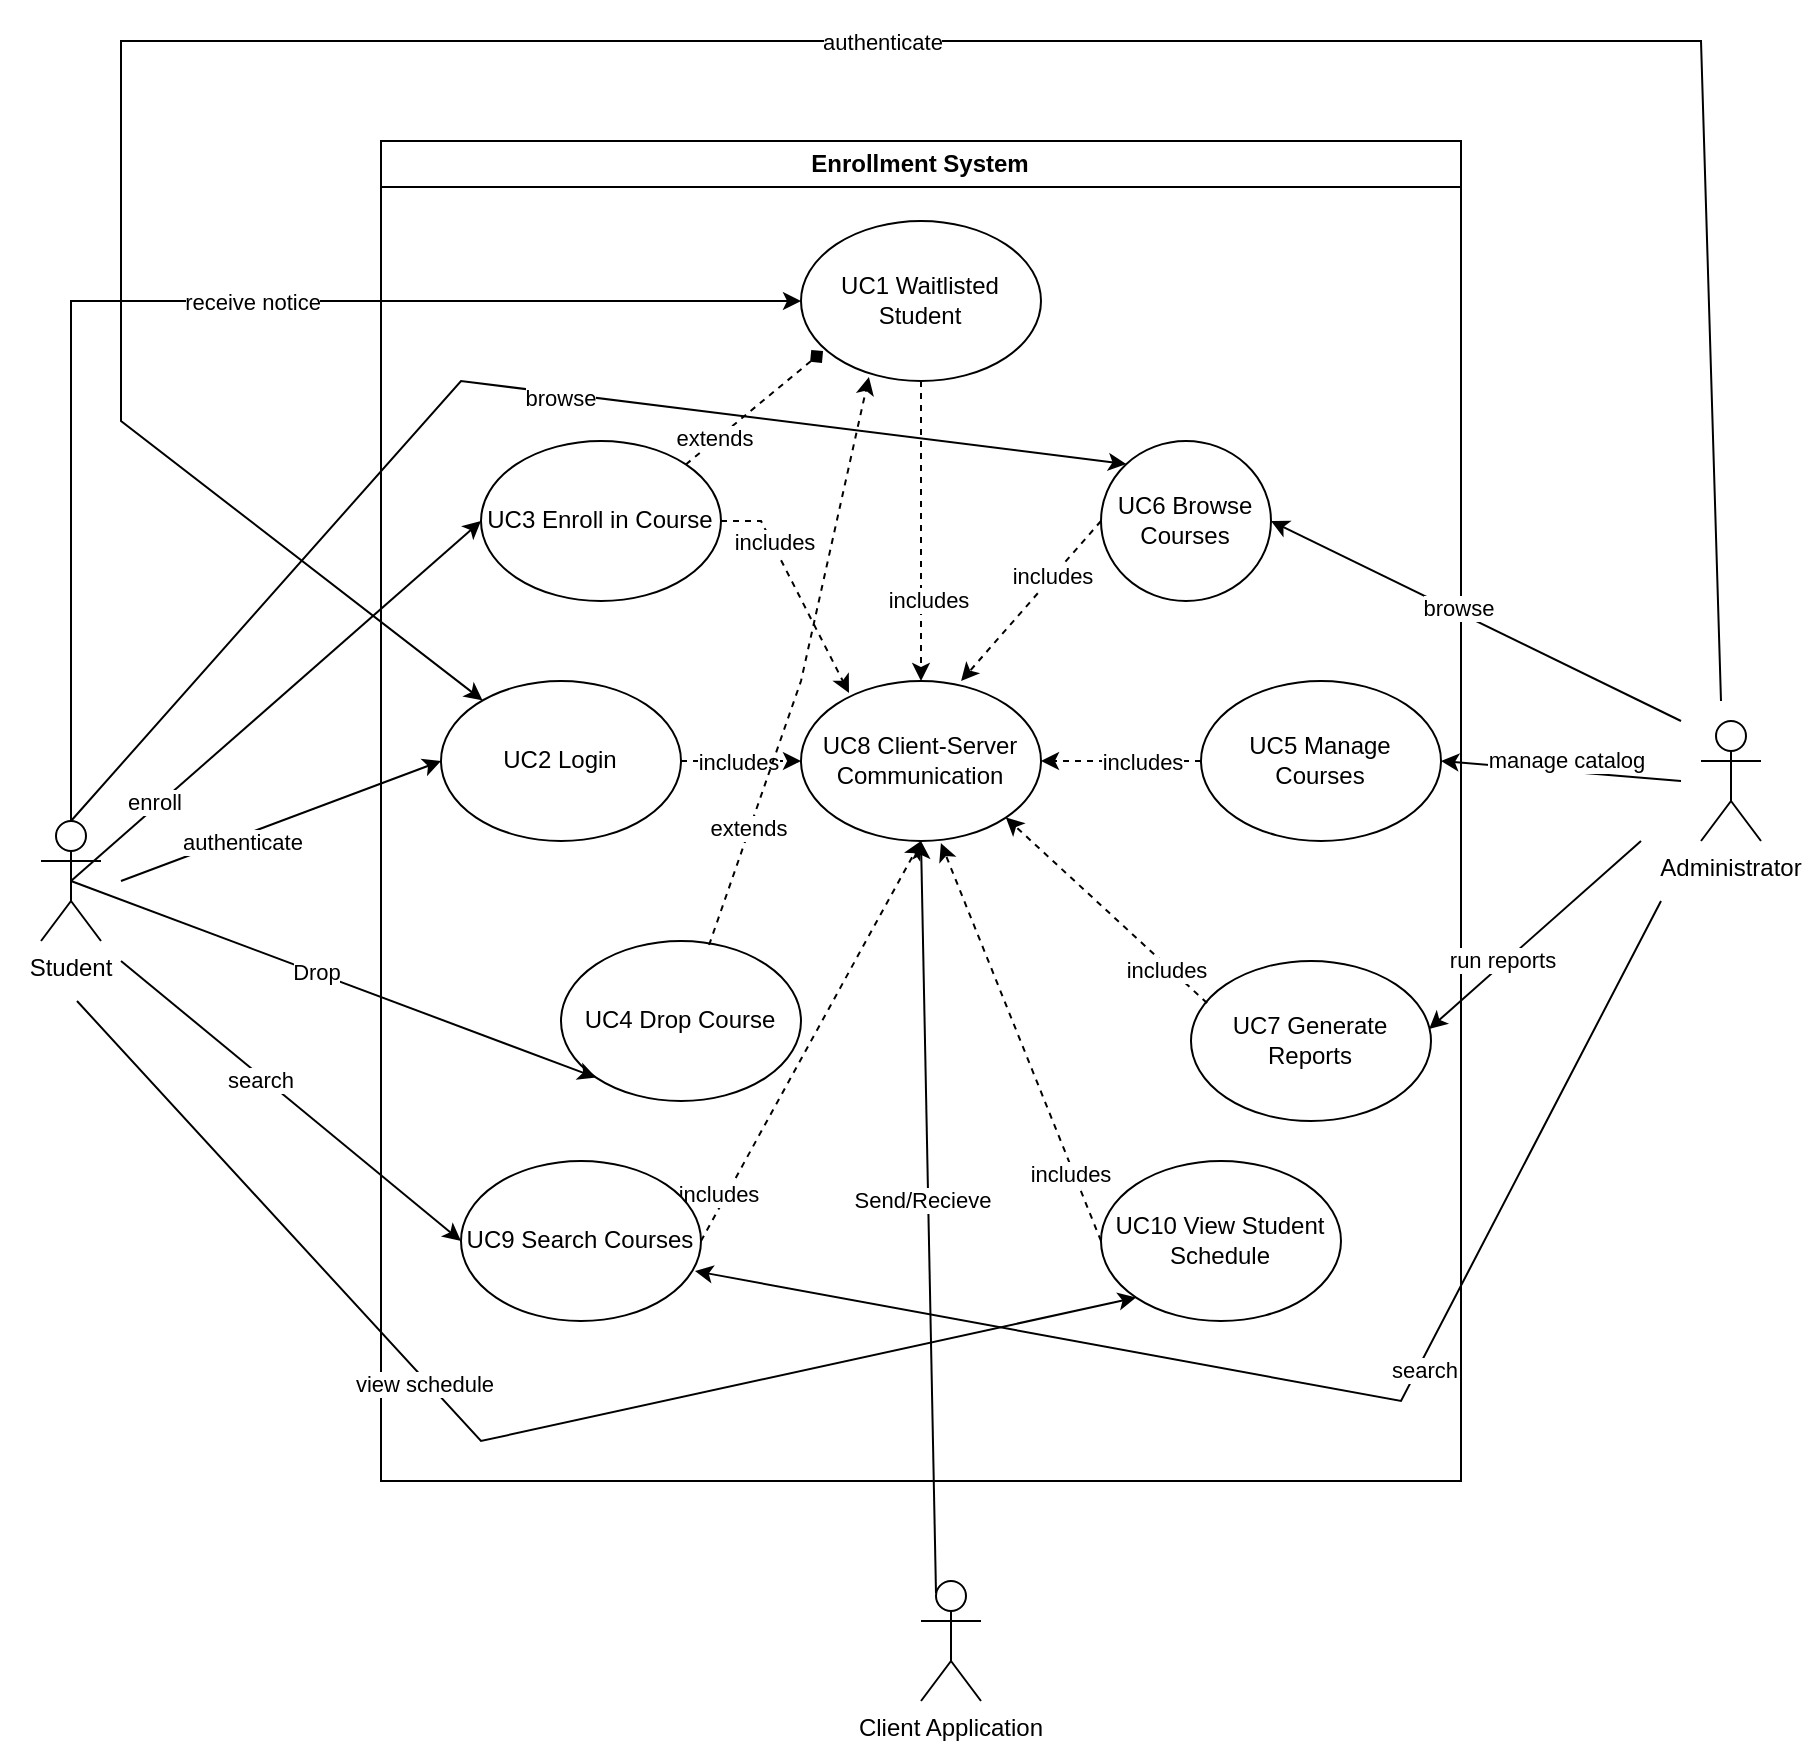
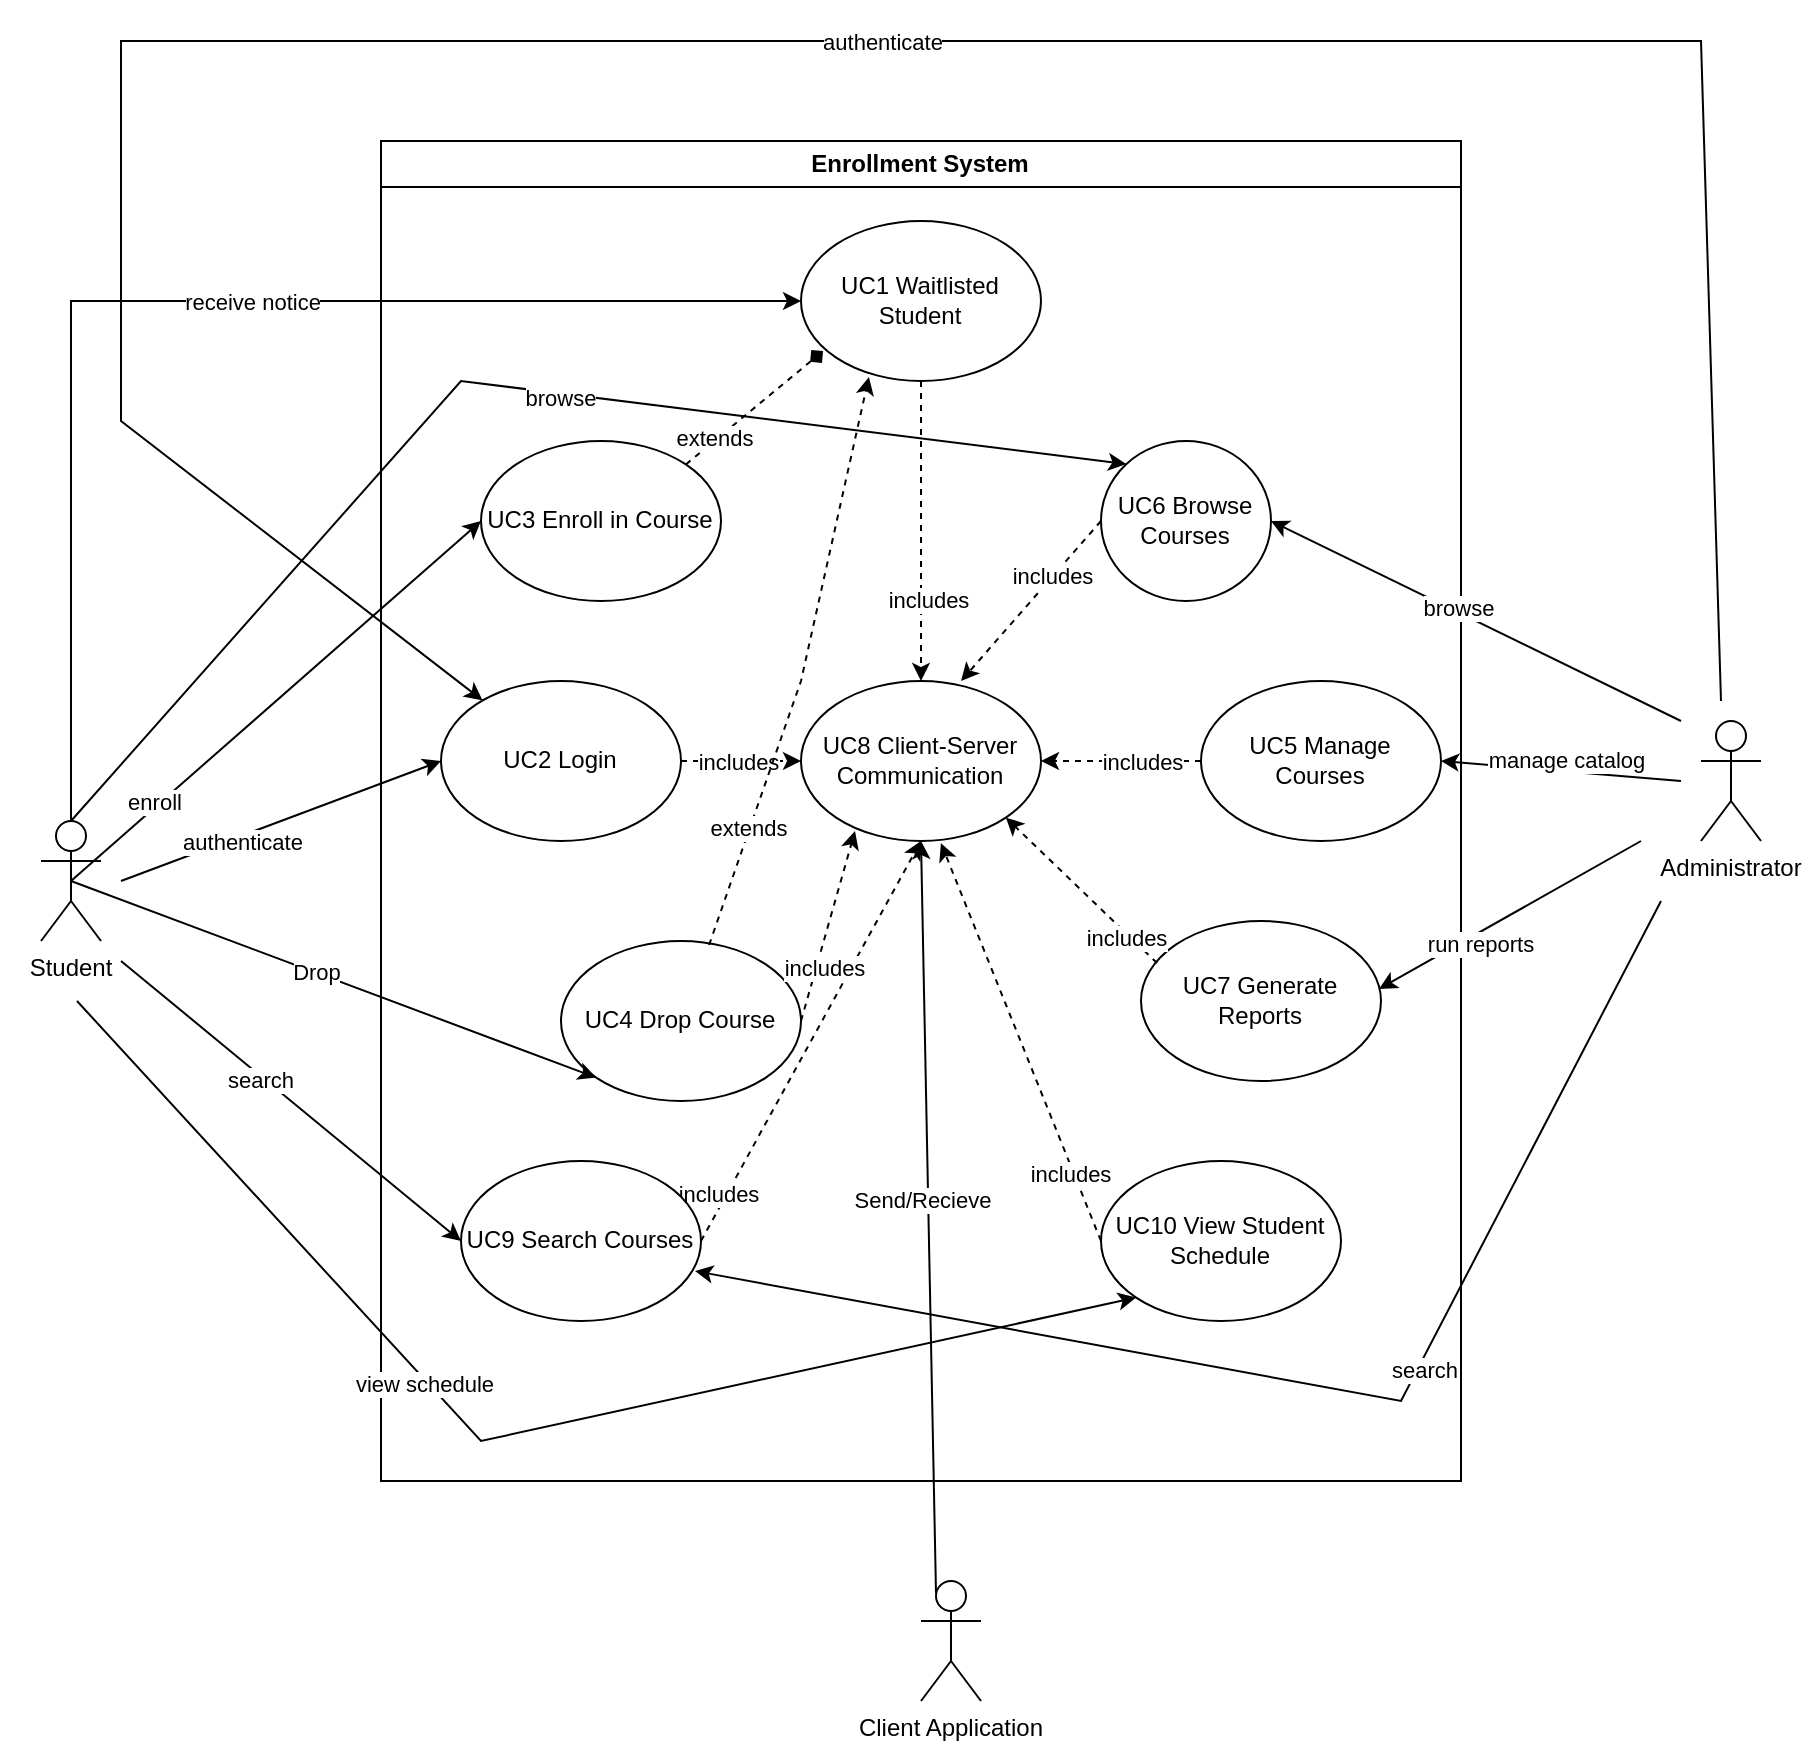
edge "UC3 Enroll in Course" -> "UC8 Client-Server Communication": removed, label "includes"
edge "UC4 Drop Course" -> "UC8 Client-Server Communication": added, label "includes"
node "UC7 Generate Reports": moved (1311, 1041) -> (1261, 1001)
